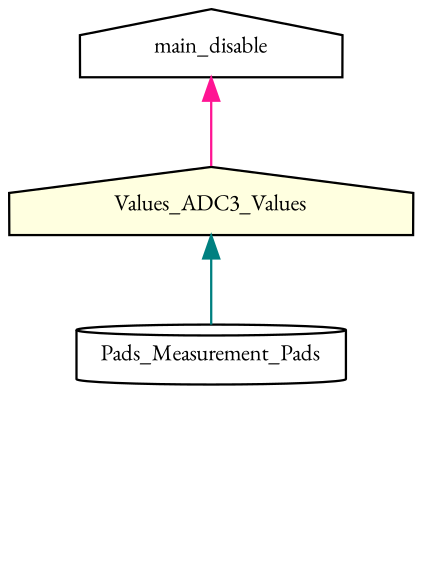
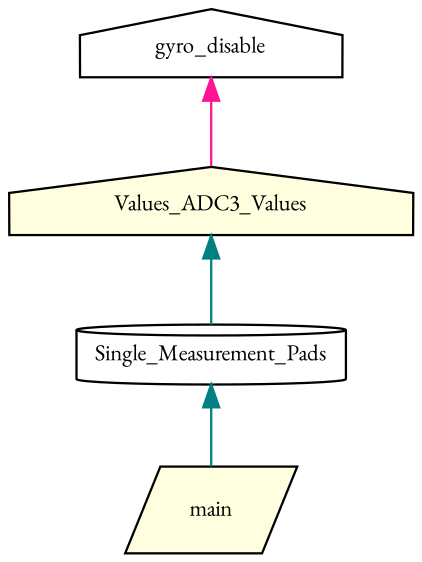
node "main_disable": label "main_disable" -> "gyro_disable"
node "Pads_Measurement_Pads": label "Pads_Measurement_Pads" -> "Single_Measurement_Pads"
node "main": added
